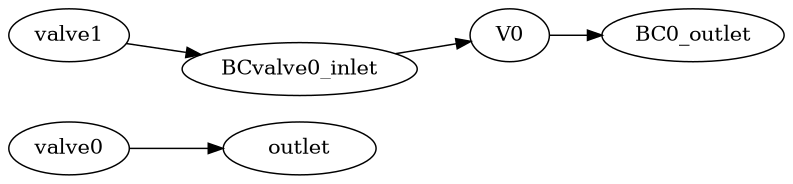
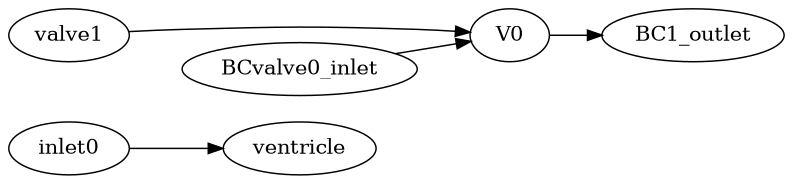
node "BC0_outlet": label "BC0_outlet" -> "BC1_outlet"
edge "valve1" -> "BCvalve0_inlet": now "valve1" -> "V0"
node "valve0": label "valve0" -> "inlet0"
node "outlet": label "outlet" -> "ventricle"
